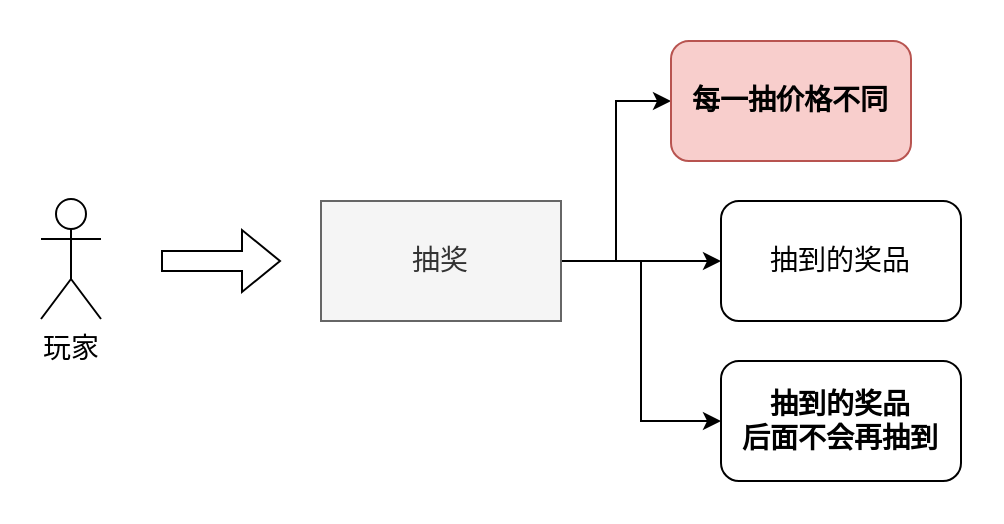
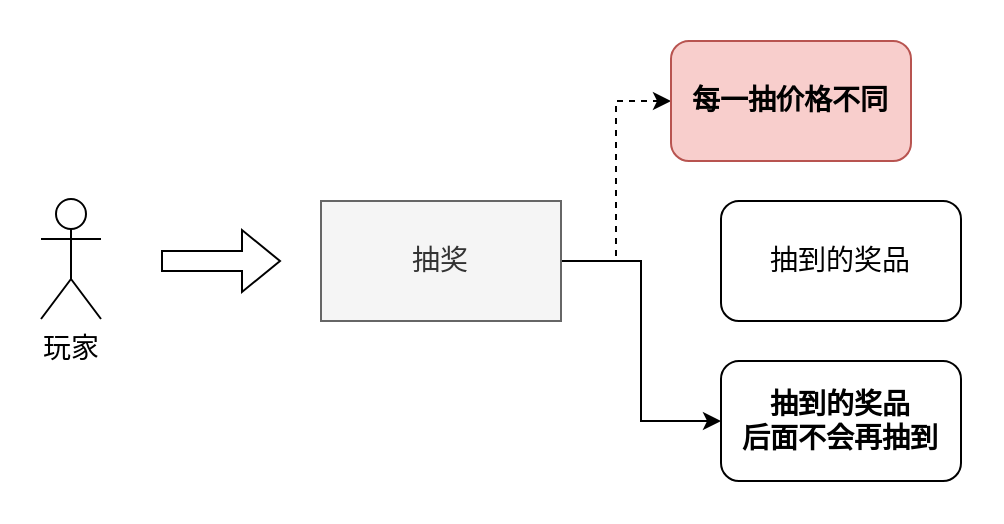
edge "抽奖" -> "每一抽价格不同": style solid -> dashed
edge "抽奖" -> "抽到的奖品": removed
